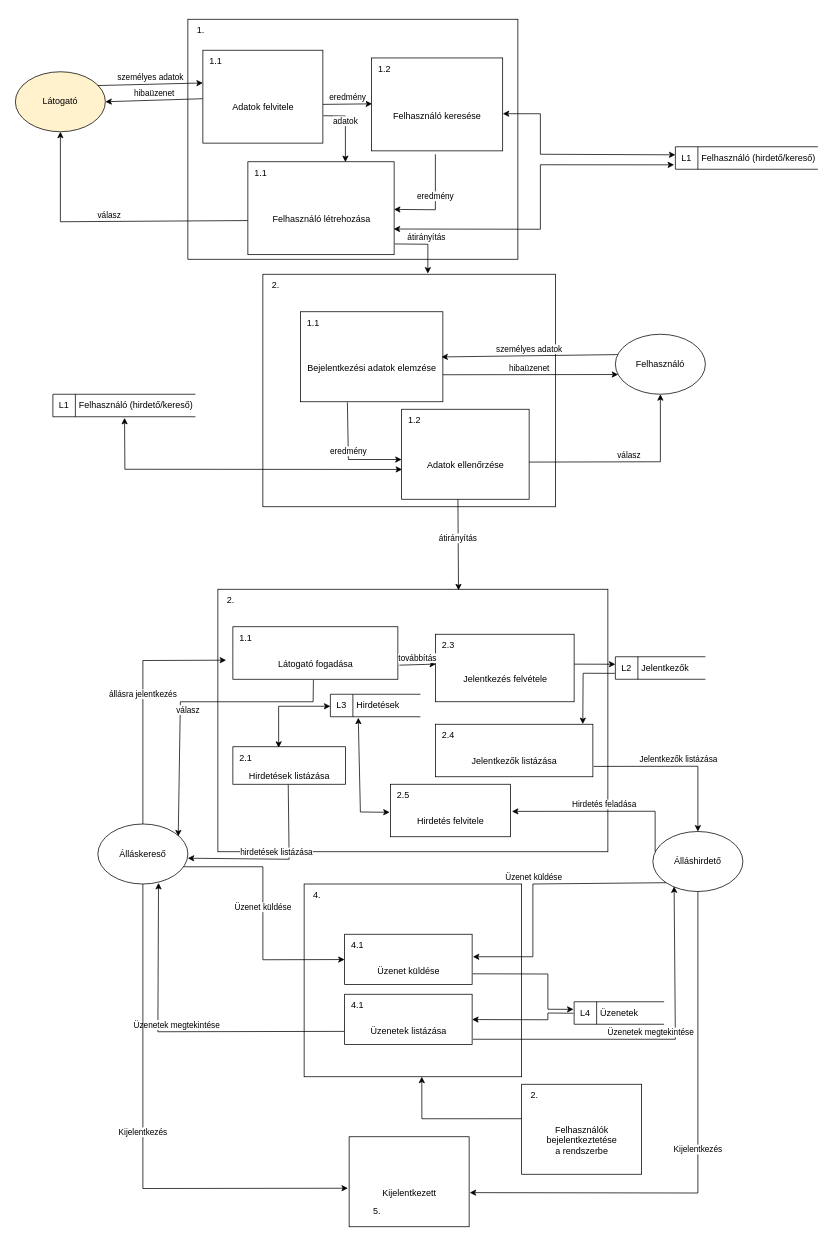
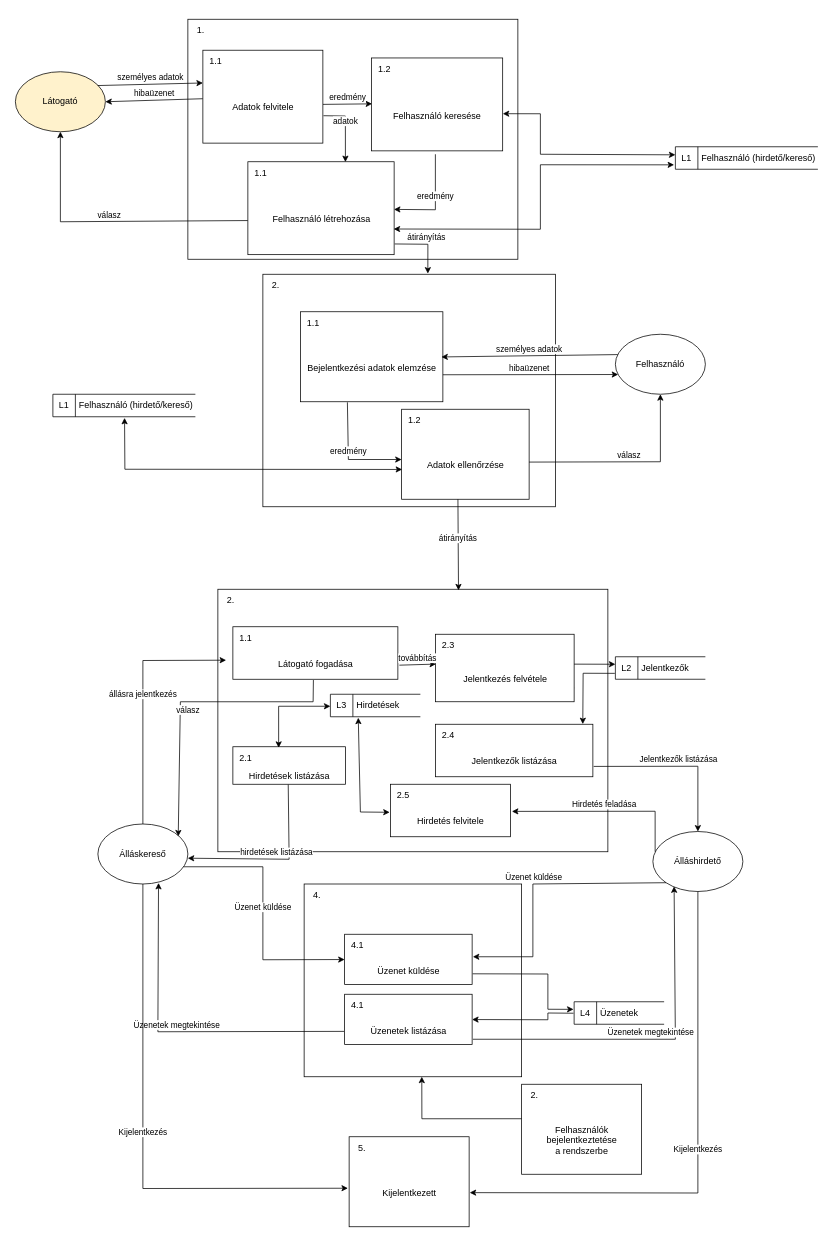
node "5.": moved (377, 1212) -> (362, 1148)
